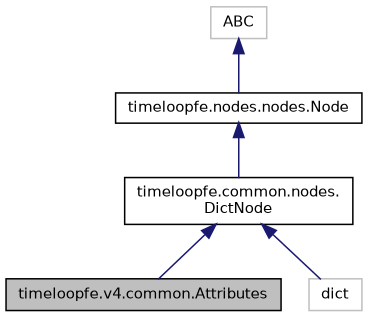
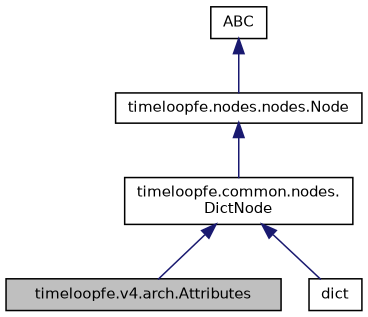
node "ABC": color grey75 -> black
node "timeloopfe.v4.common.Attributes": label "timeloopfe.v4.common.Attributes" -> "timeloopfe.v4.arch.Attributes"
node "dict": color grey75 -> black
